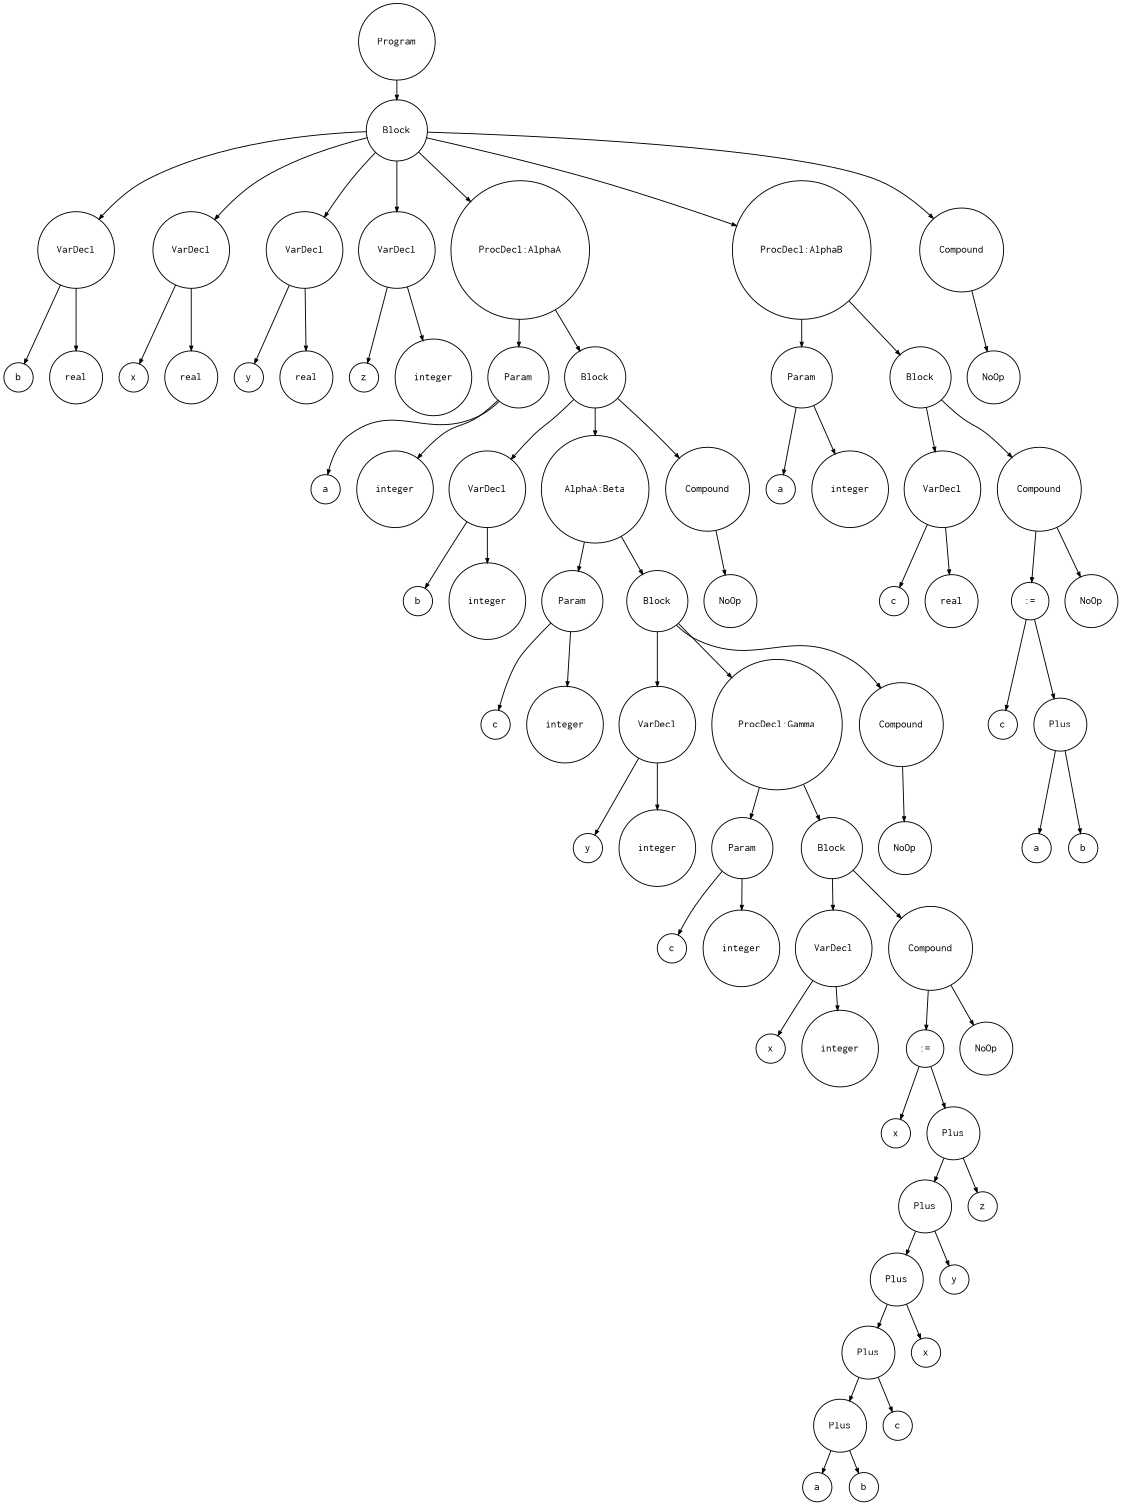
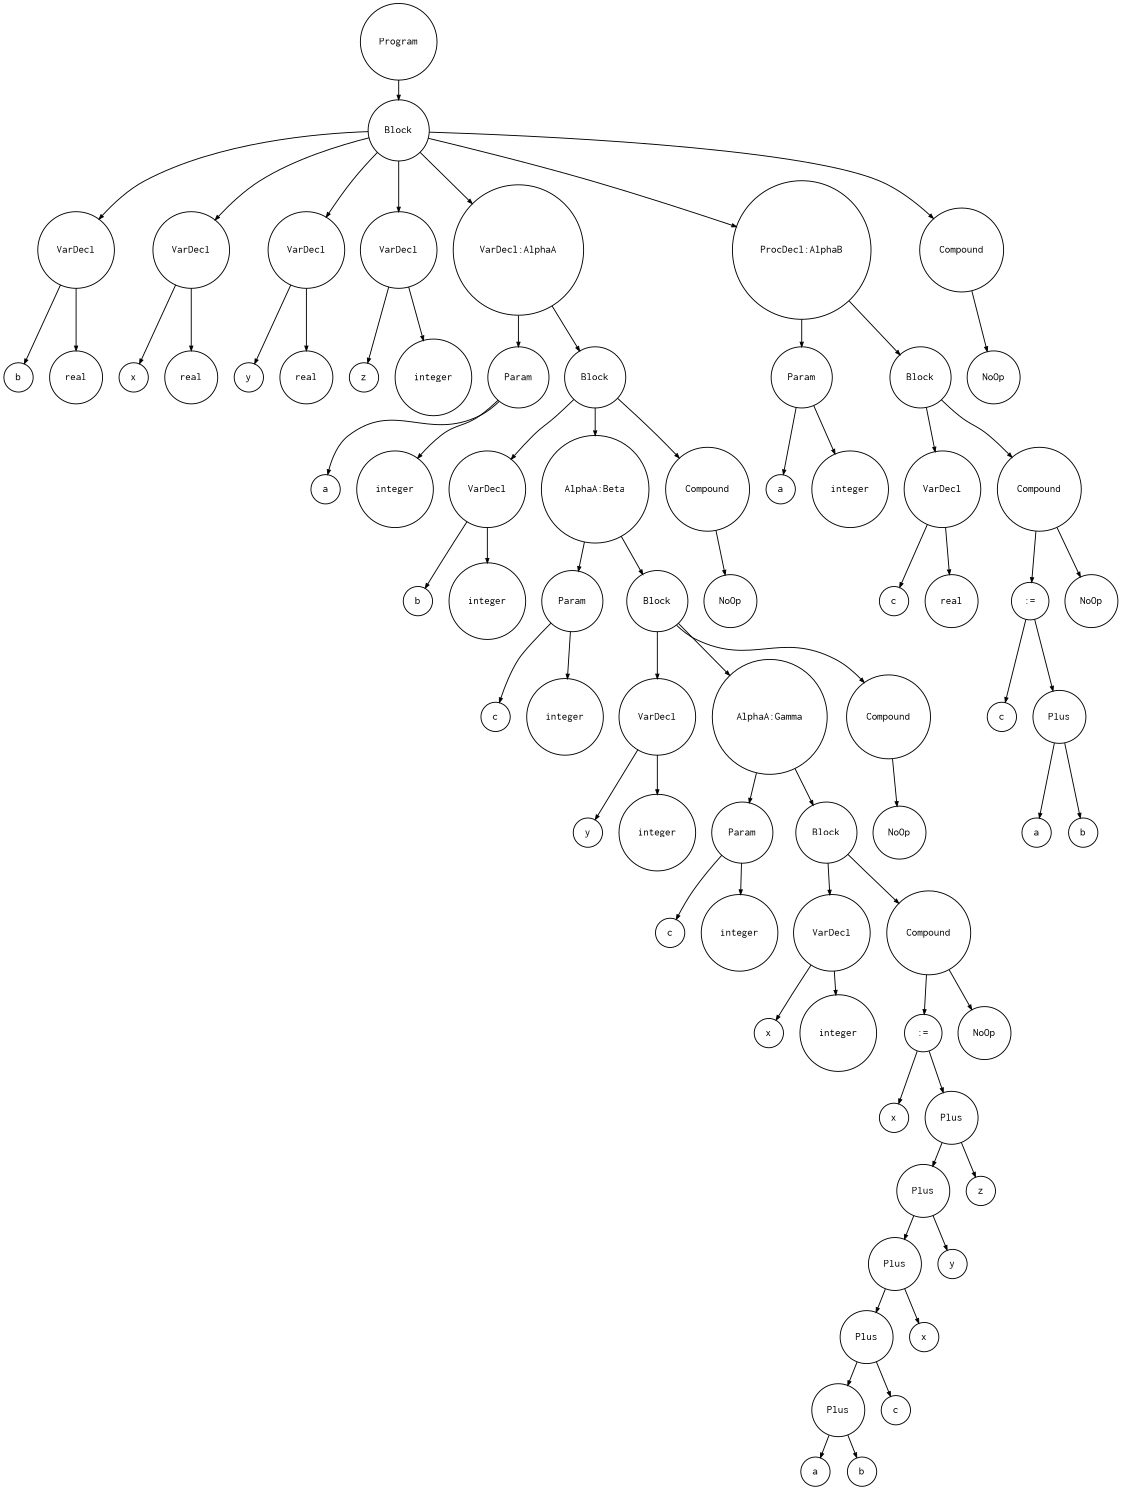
node "ProcDecl:AlphaA": label "ProcDecl:AlphaA" -> "VarDecl:AlphaA"
node "ProcDecl:Gamma": label "ProcDecl:Gamma" -> "AlphaA:Gamma"
